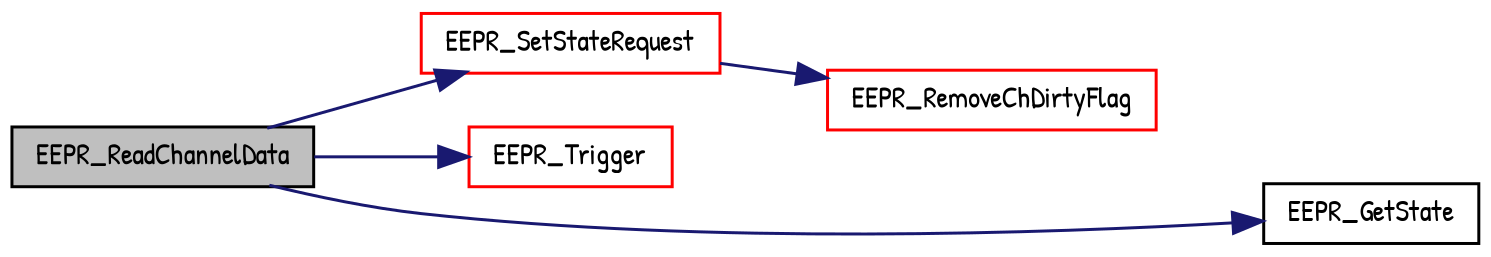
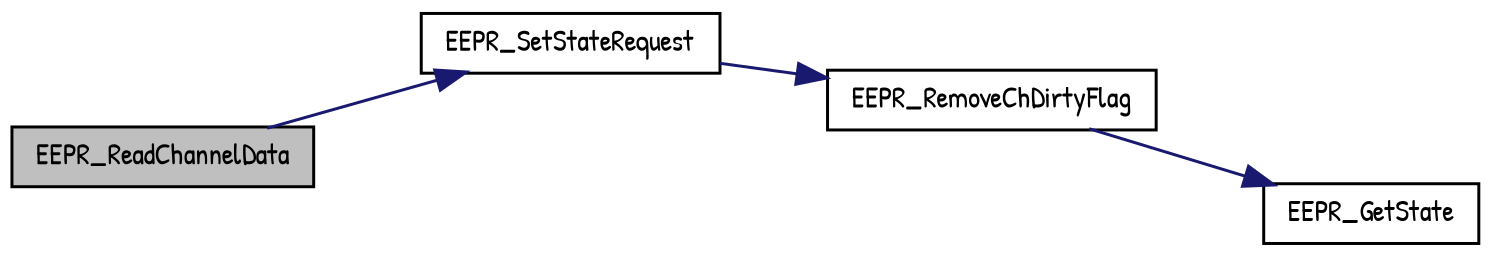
node "EEPR_SetStateRequest": color red -> black
node "EEPR_RemoveChDirtyFlag": color red -> black
node "EEPR_Trigger": removed
edge "EEPR_ReadChannelData" -> "EEPR_GetState": now "EEPR_RemoveChDirtyFlag" -> "EEPR_GetState"
